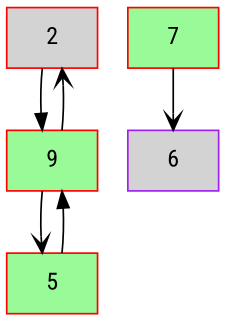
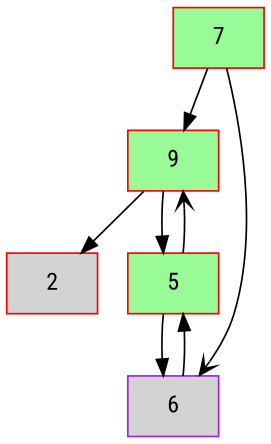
edge "2" -> "9": now "7" -> "9"
edge "9" -> "2": arrowhead vee -> normal
edge "9" -> "5": arrowhead vee -> normal
edge "5" -> "9": arrowhead normal -> vee
edge "5" -> "6": added
edge "6" -> "5": added
